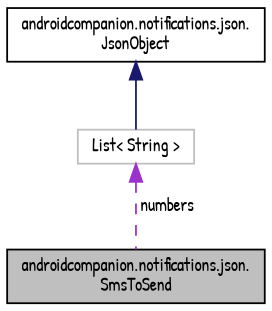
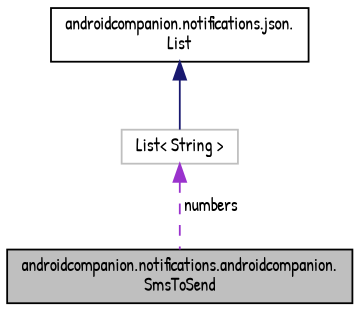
node "androidcompanion.notifications.json. JsonObject": label "androidcompanion.notifications.json. JsonObject" -> "androidcompanion.notifications.json. List"
node "androidcompanion.notifications.json. SmsToSend": label "androidcompanion.notifications.json. SmsToSend" -> "androidcompanion.notifications.androidcompanion. SmsToSend"
